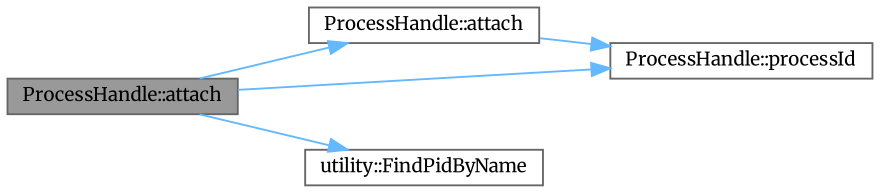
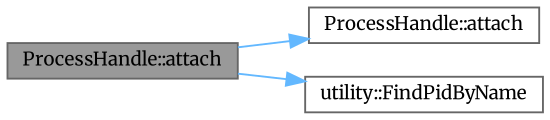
node "ProcessHandle::processId": removed
